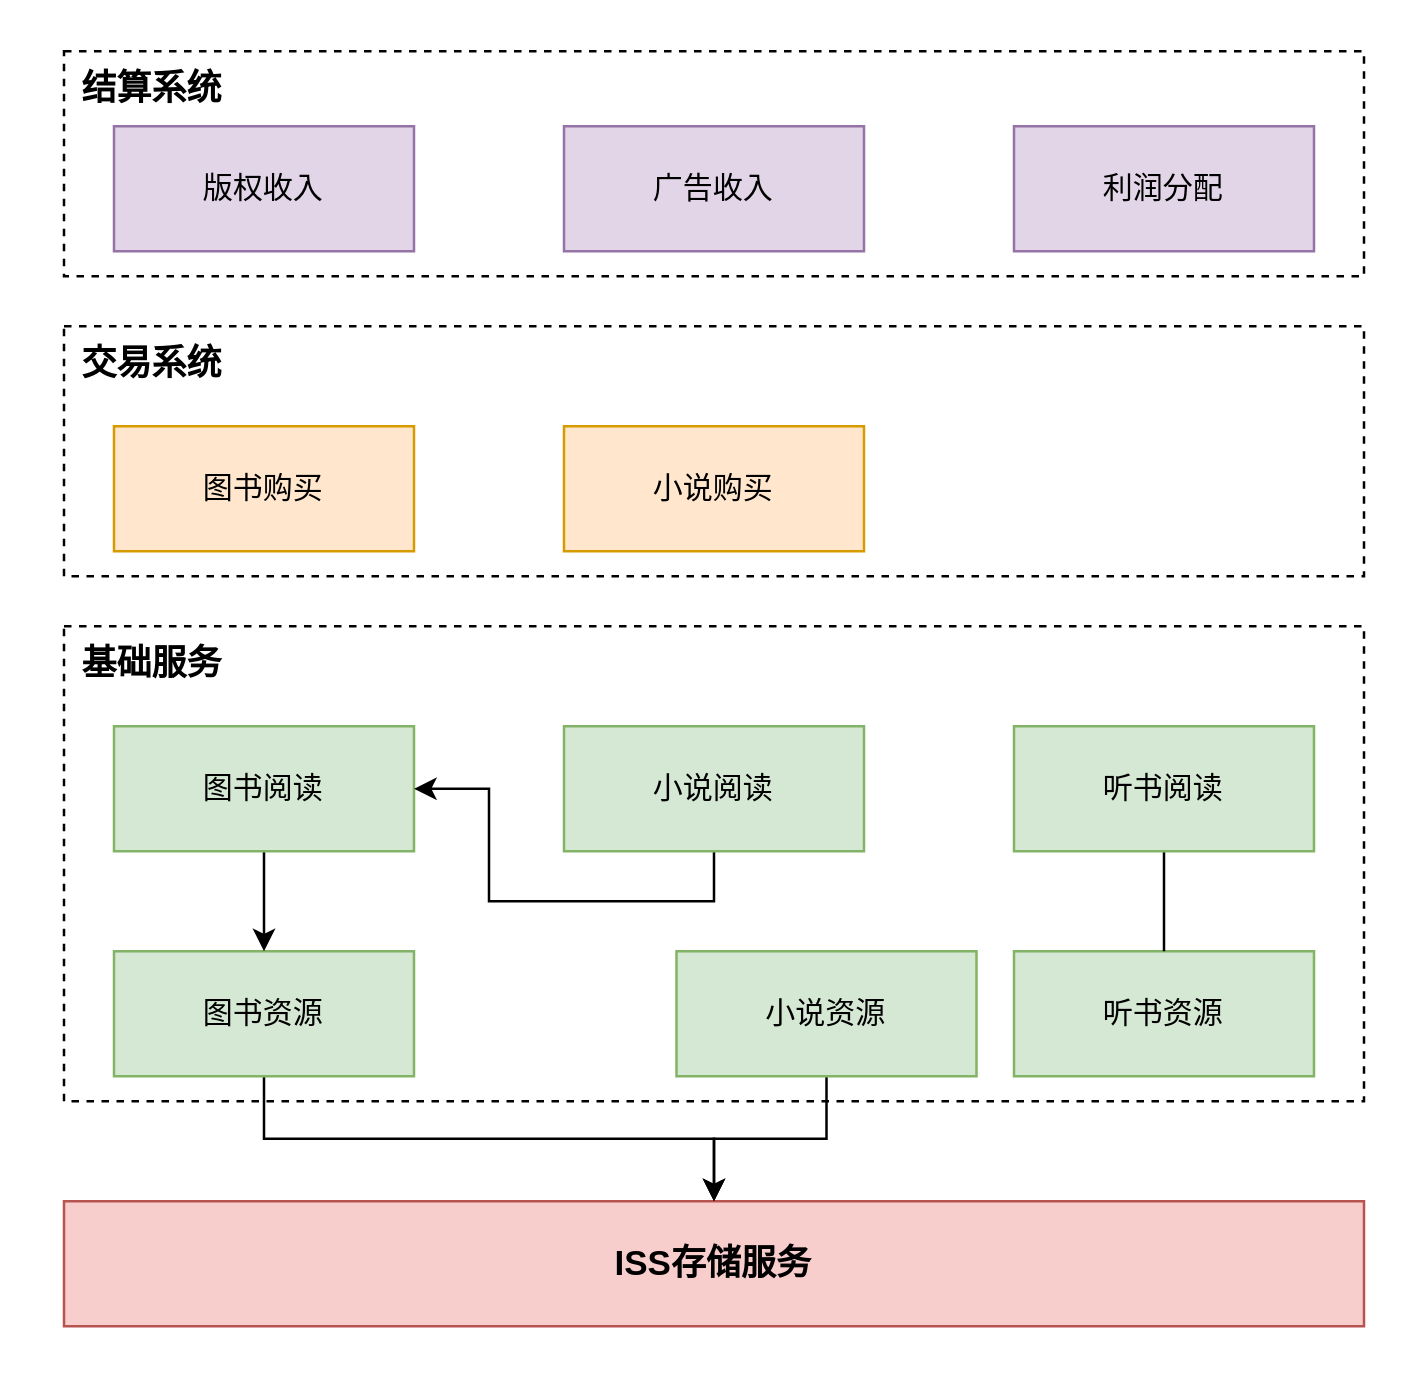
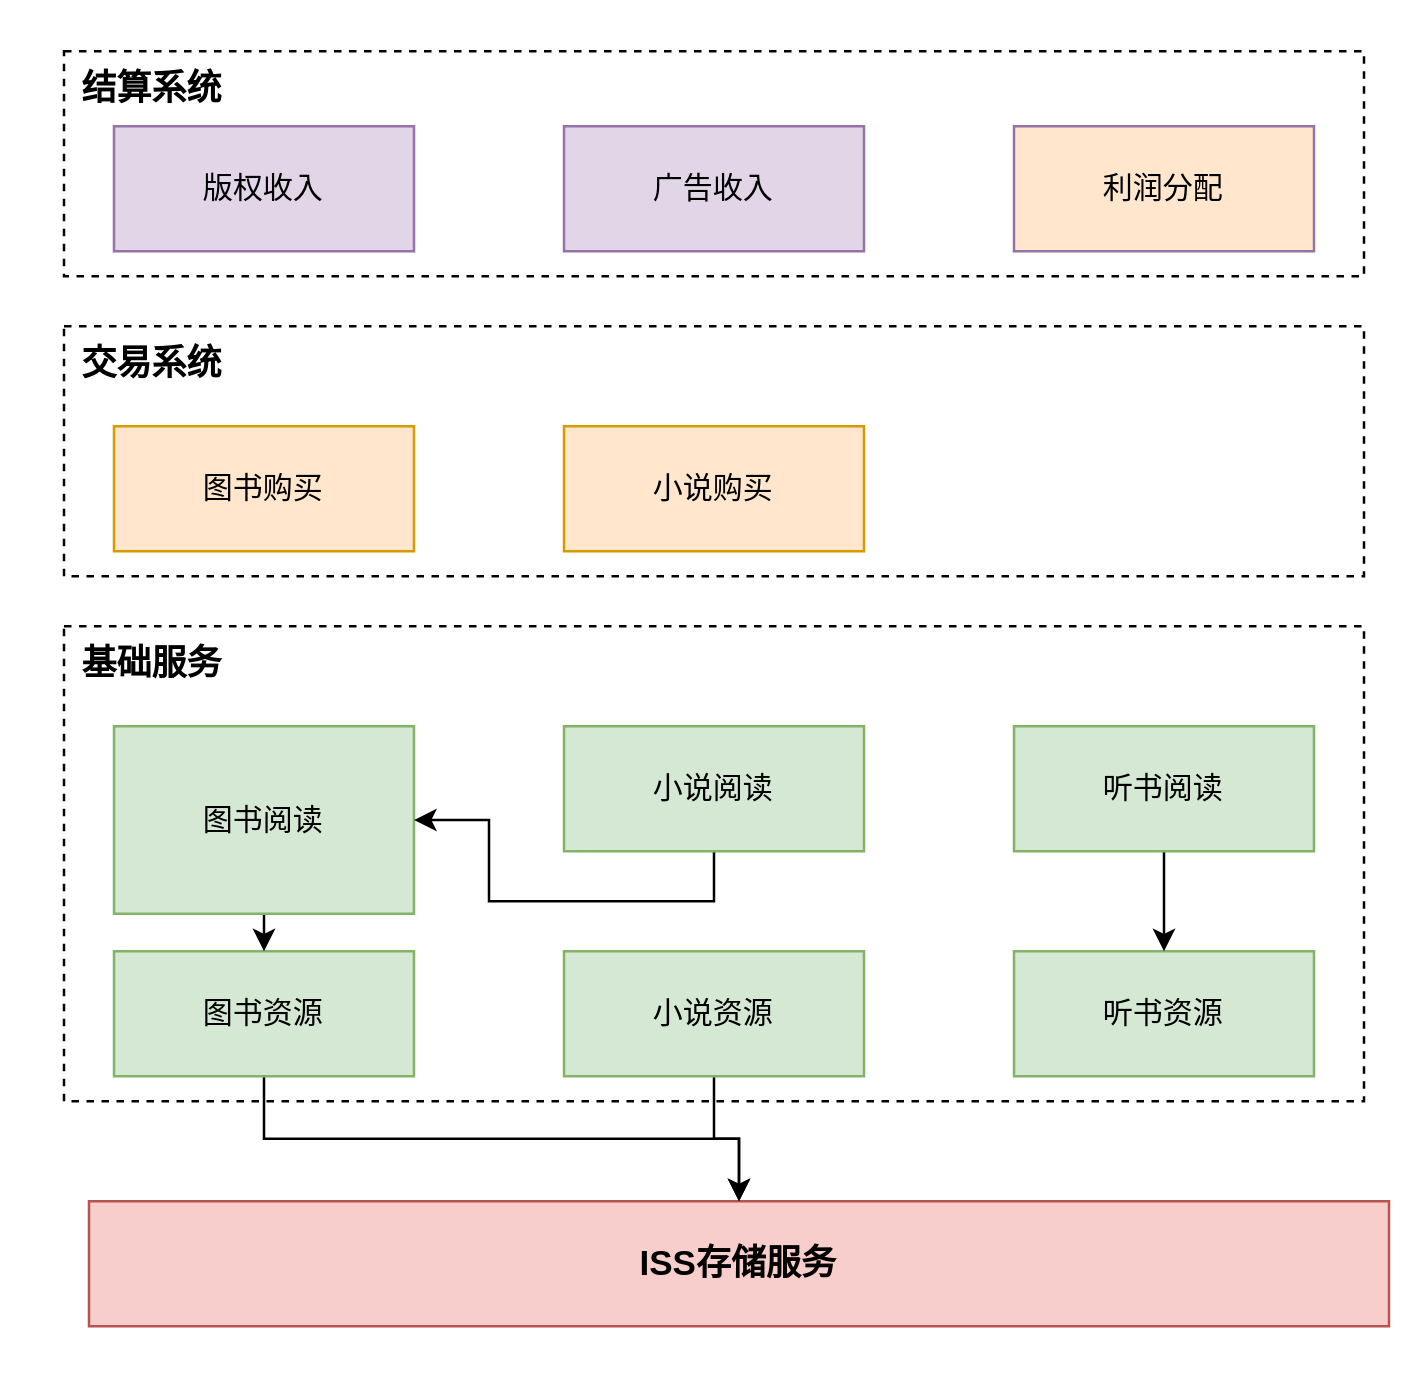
node "利润分配": fillcolor #e1d5e7 -> #ffe6cc
node "图书阅读": size 300x125 -> 300x188
edge "听书阅读" -- "听书资源": arrowhead none -> classic
node "小说资源": moved (826, 1014) -> (714, 1014)
node "ISS存储服务": moved (714, 1264) -> (739, 1264)
